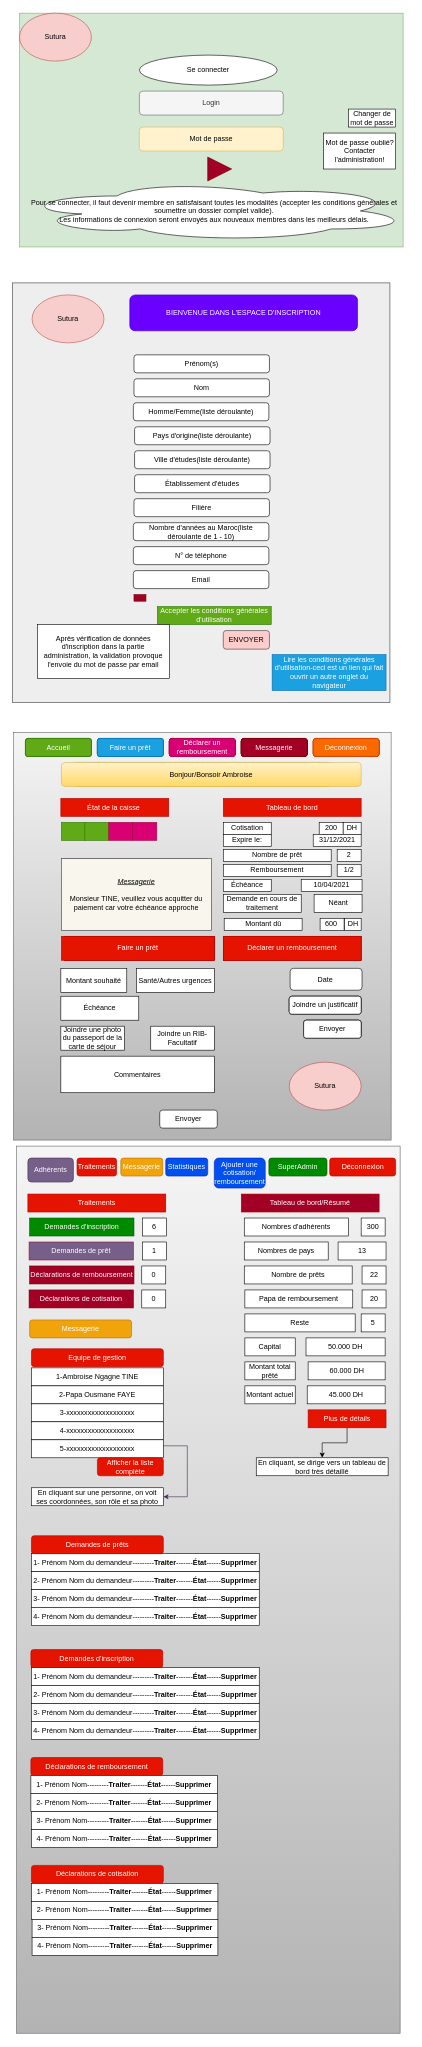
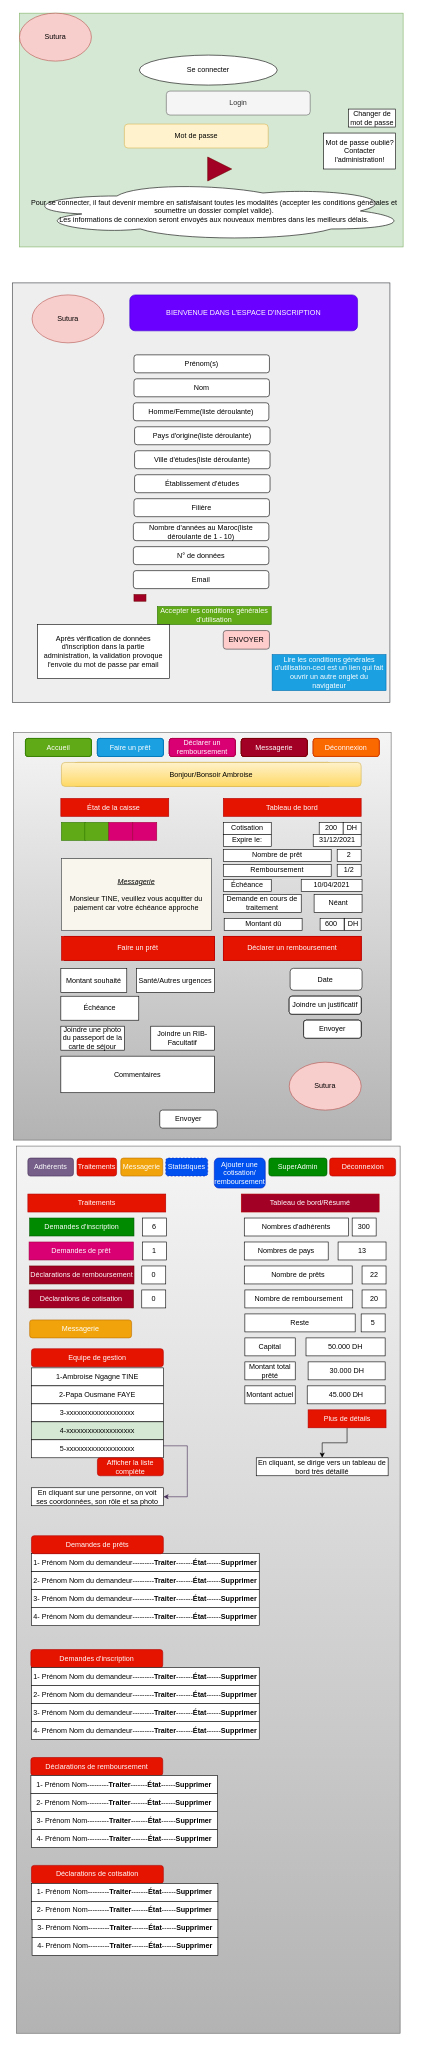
node "Login": moved (212, 102) -> (239, 102)
node "Mot de passe": moved (212, 138) -> (197, 135)
node "N° de téléphone": label "N° de téléphone" -> "N° de données"
node "Statistiques": style solid -> dashed
node "Adhérents": size 46x24 -> 46x18
node "300": moved (374, 1227) -> (365, 1227)
node "Demandes de prêt": fillcolor #76608a -> #d80073
node "Papa de remboursement": label "Papa de remboursement" -> "Nombre de remboursement"
node "60.000 DH": label "60.000 DH" -> "30.000 DH"
node "4-xxxxxxxxxxxxxxxxxxx": fillcolor #ffffff -> #d5e8d4
